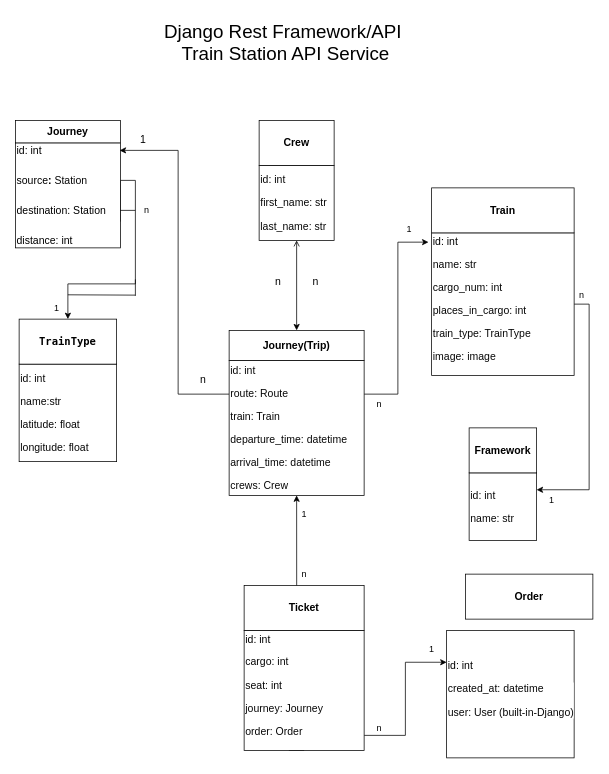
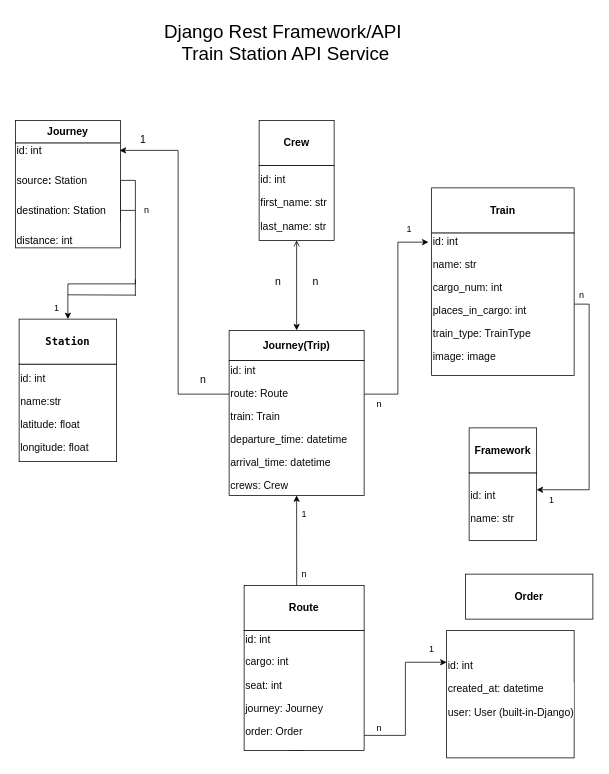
node "TrainType": label "TrainType" -> "Station"
node "Ticket": label "Ticket" -> "Route"
